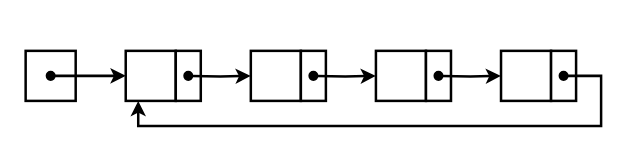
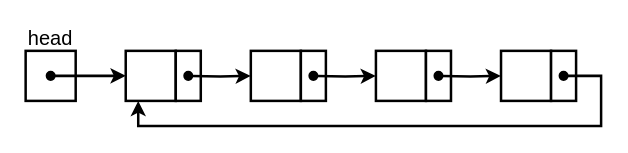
node "head": added
